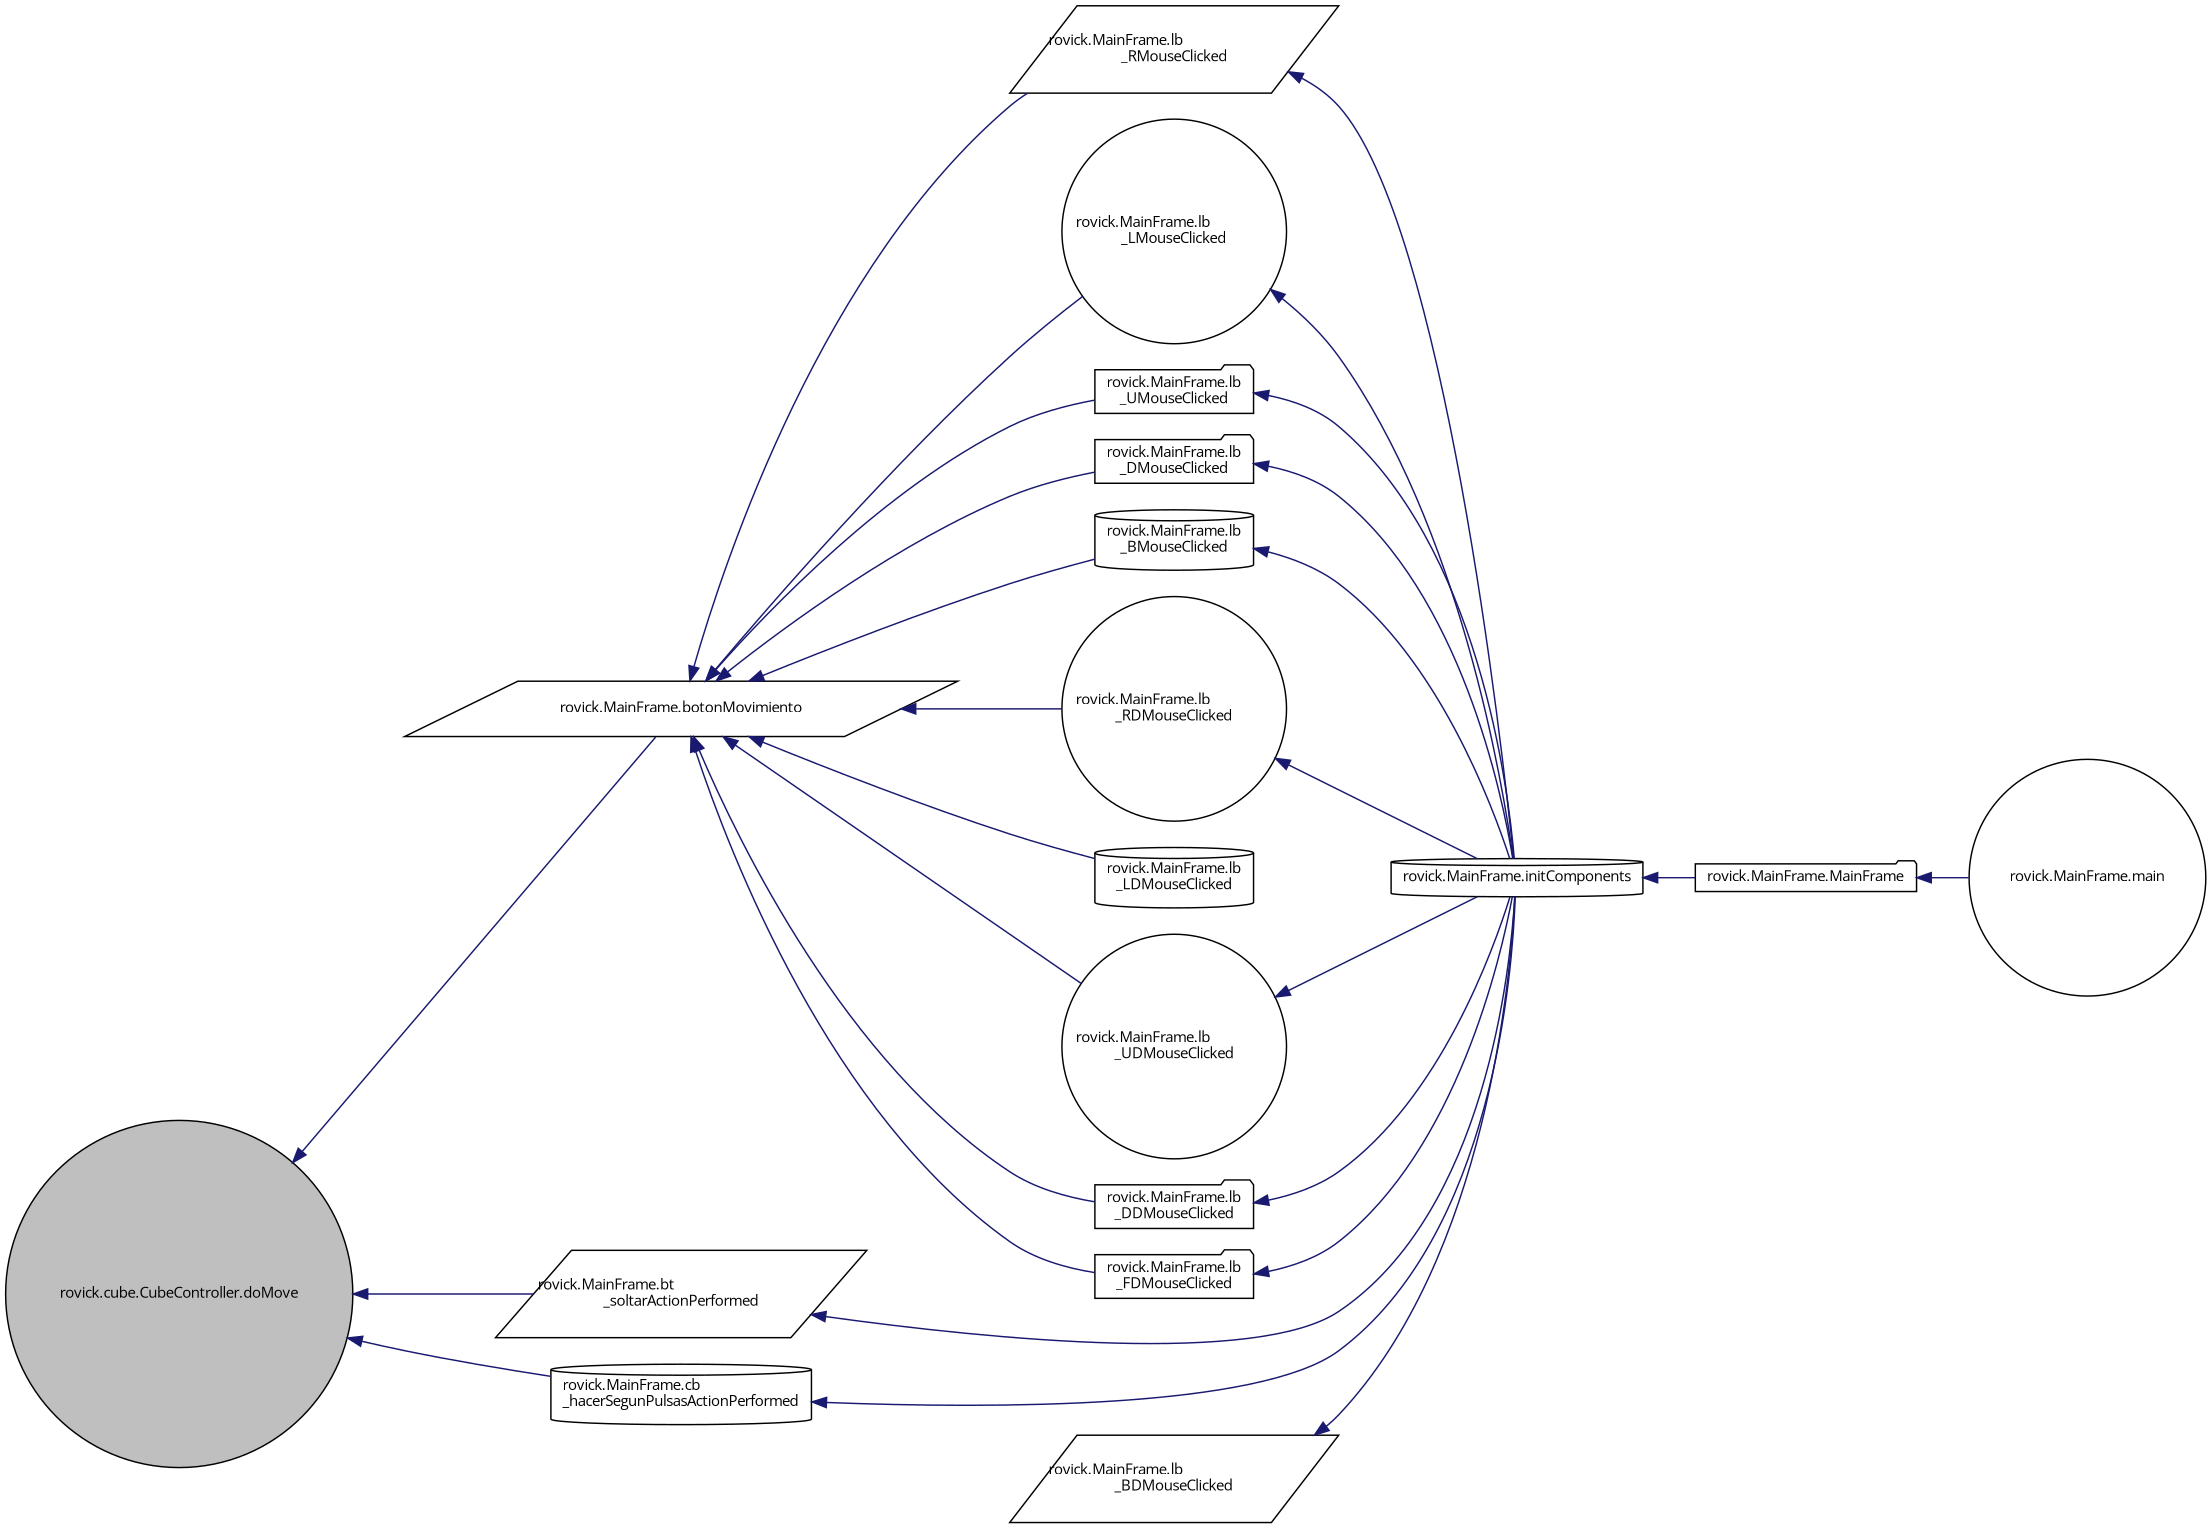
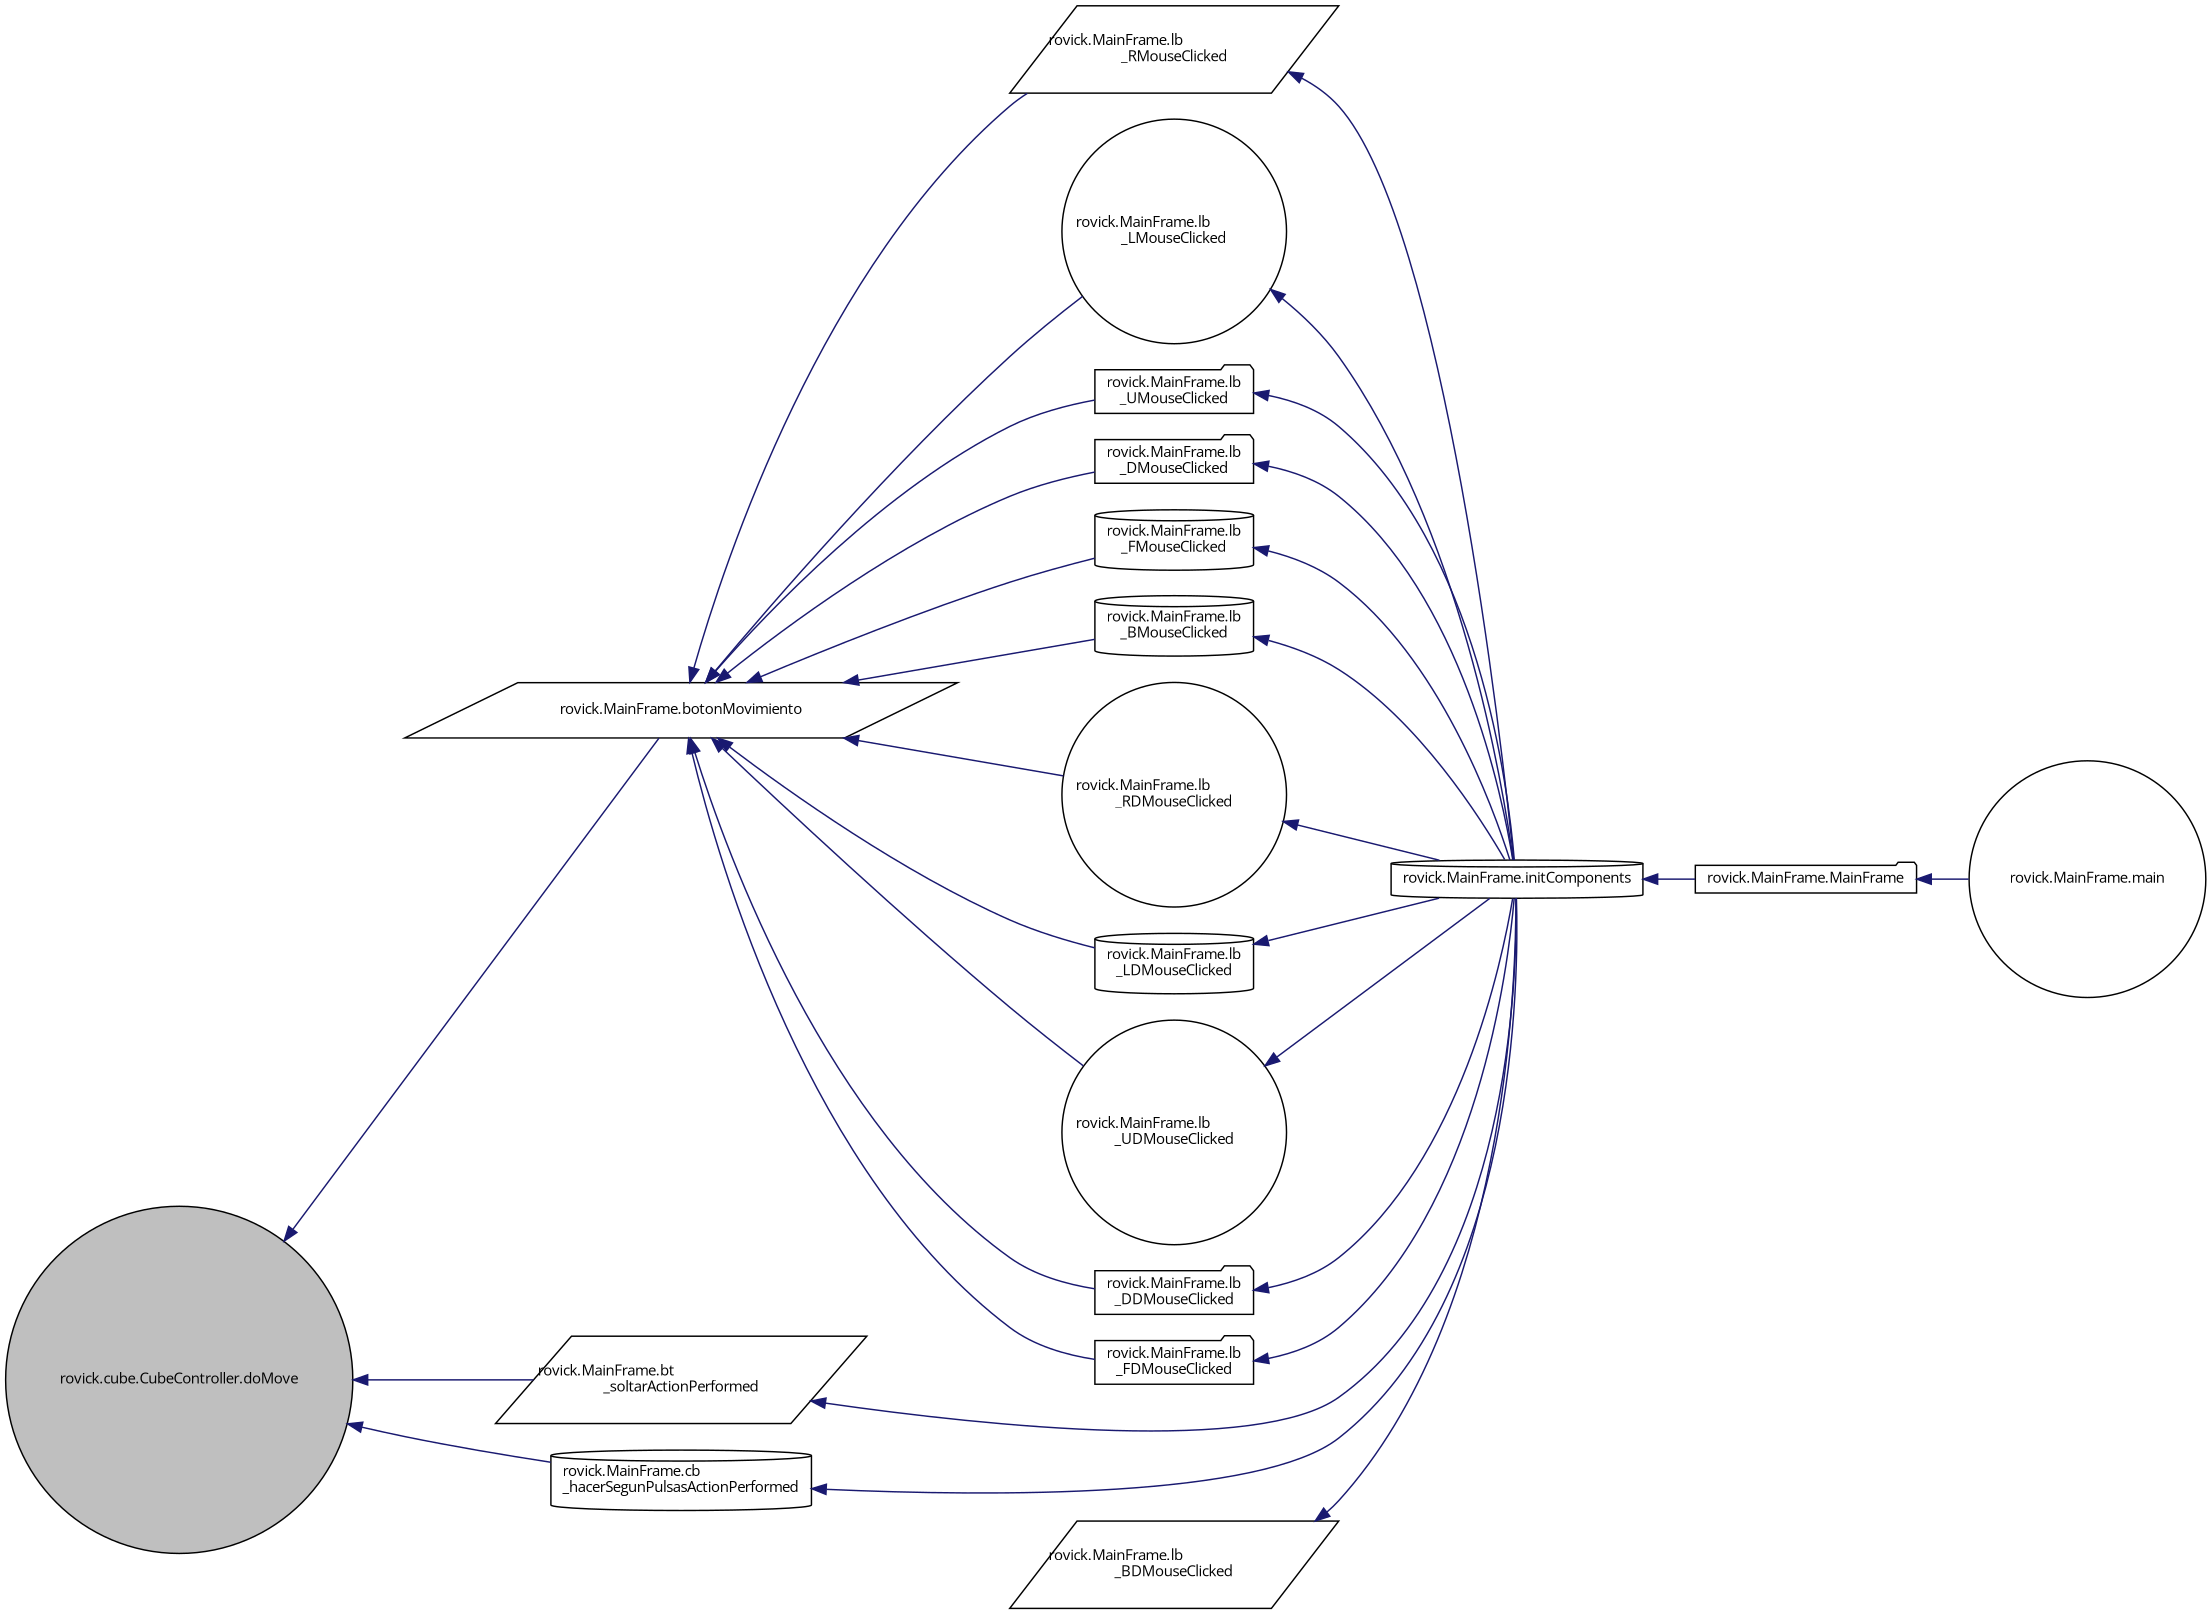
node "rovick.MainFrame.lb _FMouseClicked": added
edge "rovick.MainFrame.initComponents" -> "rovick.MainFrame.lb _LDMouseClicked": added
